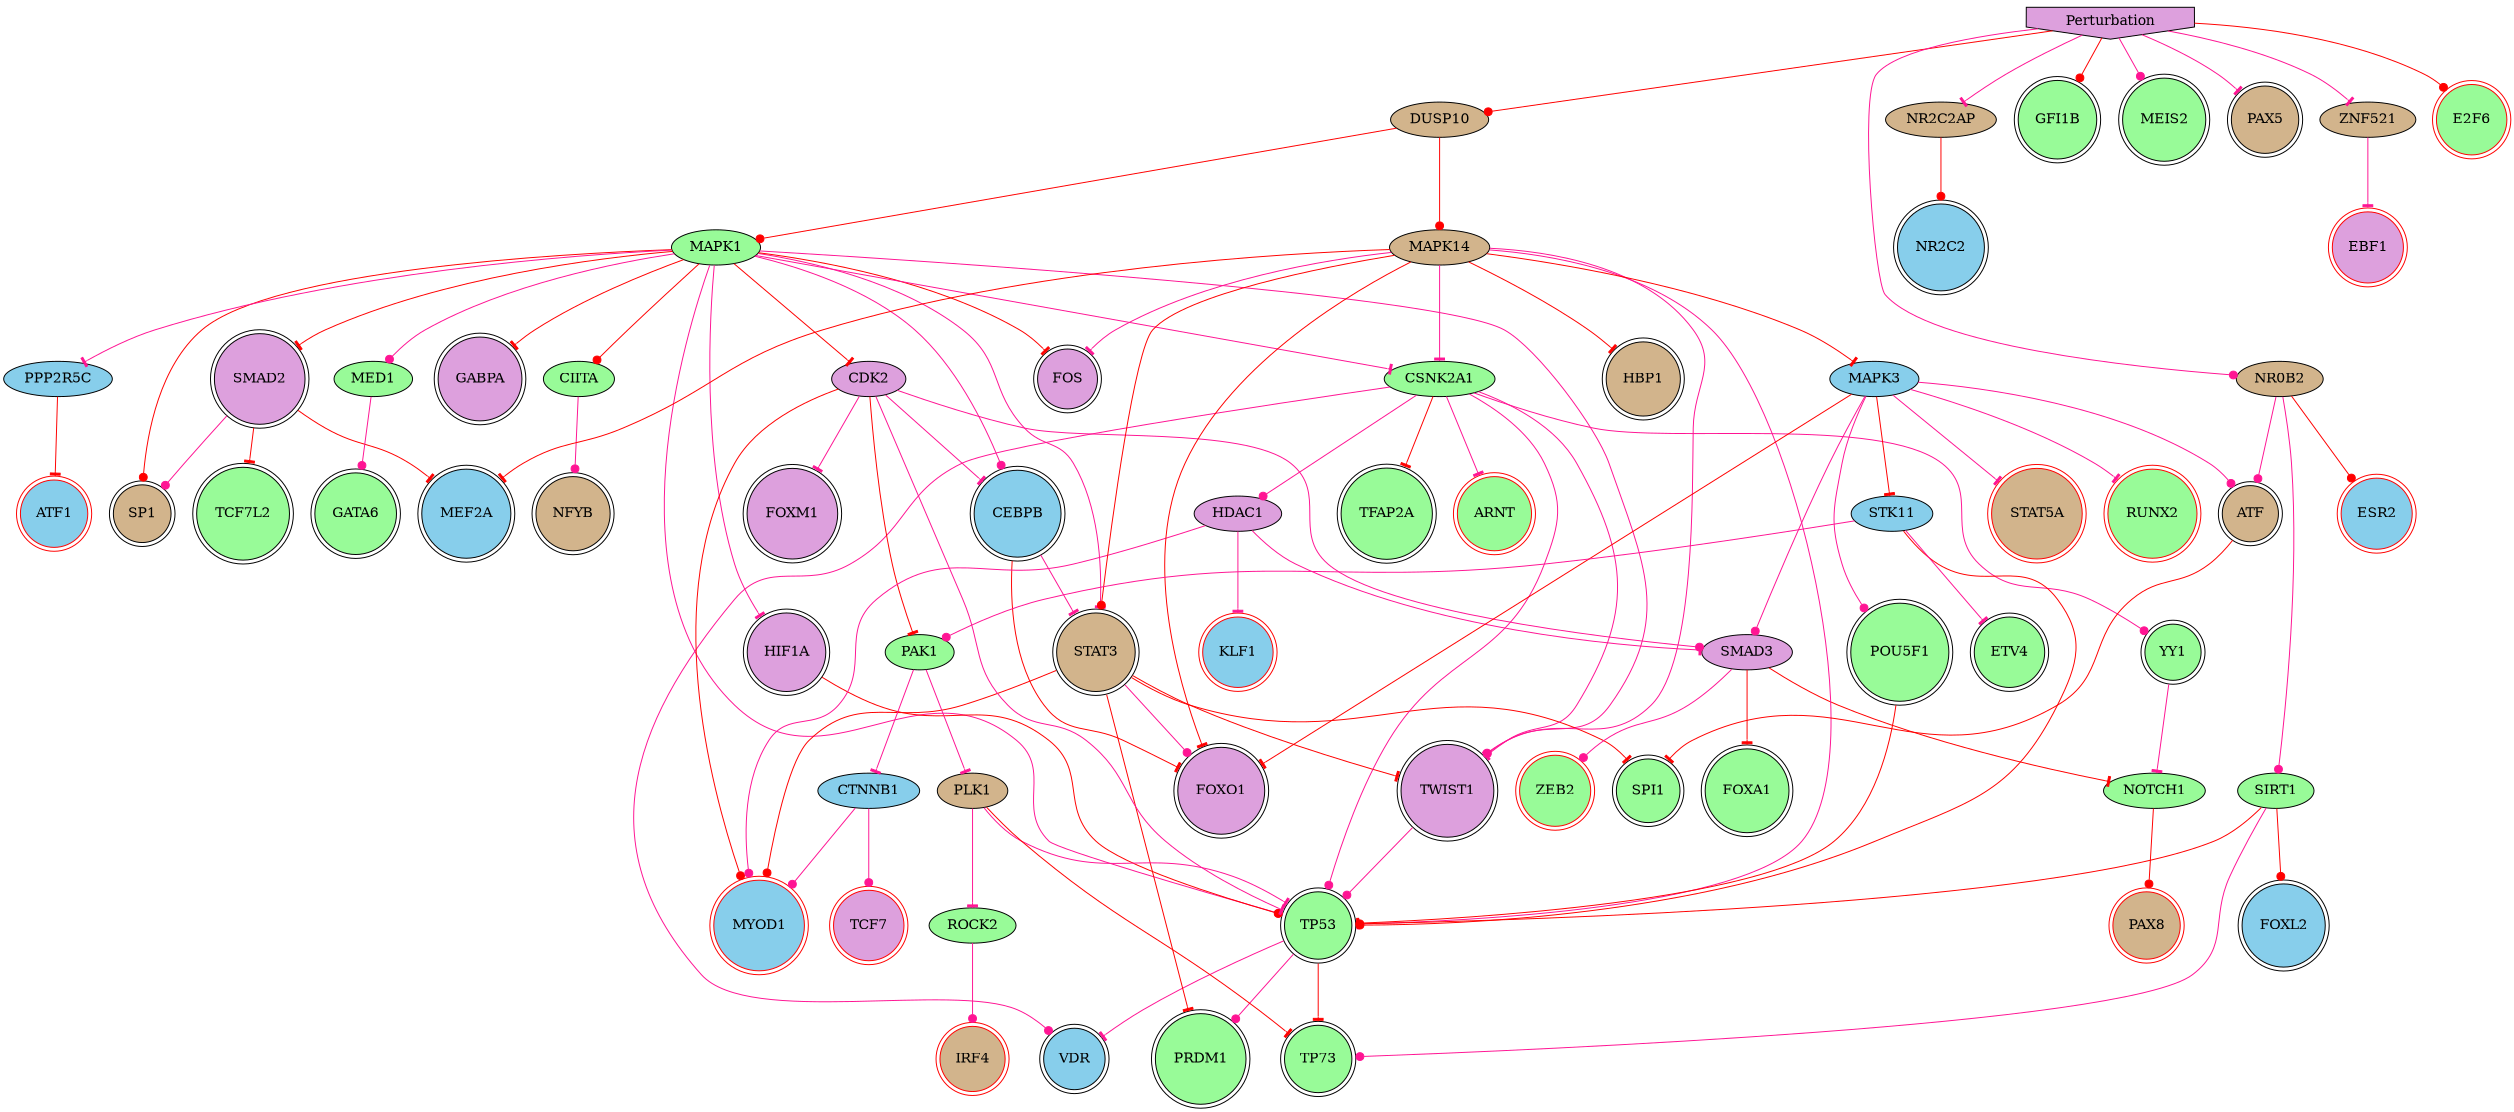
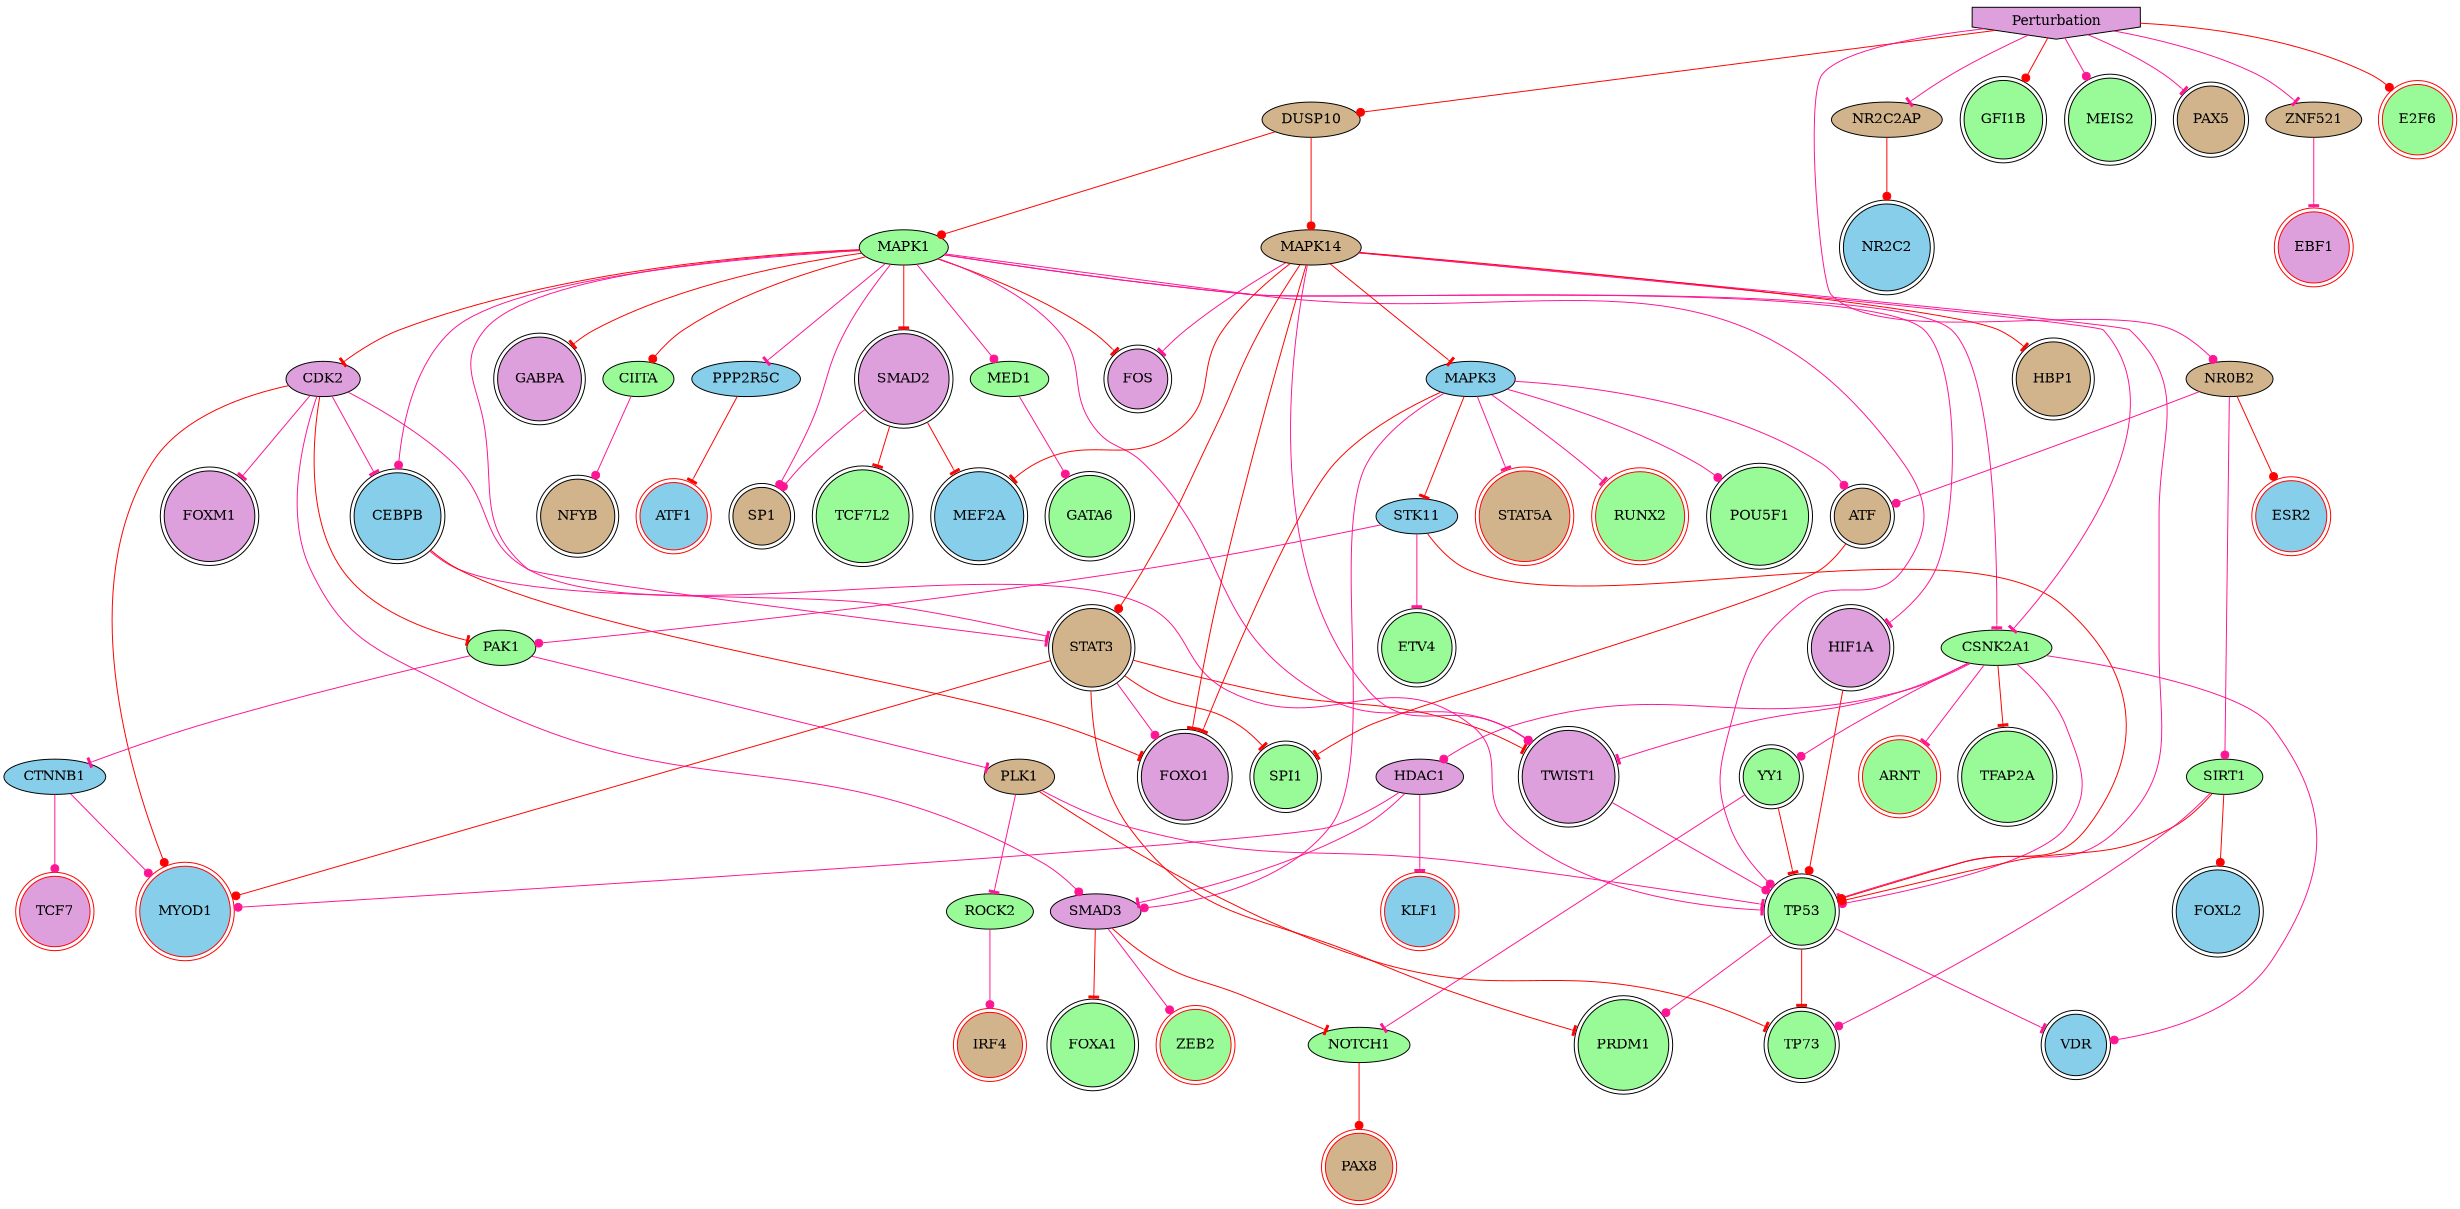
edge "MAPK1" -> "SP1": color red -> deeppink
edge "POU5F1" -> "TP53": now "YY1" -> "TP53"
